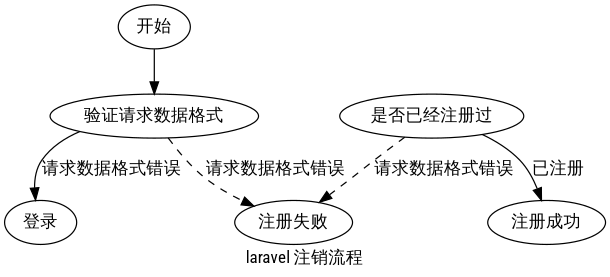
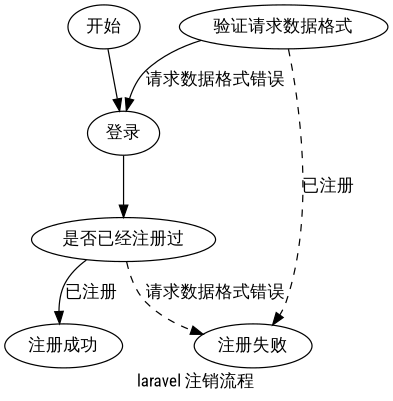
edge "开始" -> "验证请求数据格式": now "开始" -> "登录"
edge "验证请求数据格式" -> "注册失败": label "请求数据格式错误" -> "已注册"
edge "登录" -> "是否已经注册过": added
